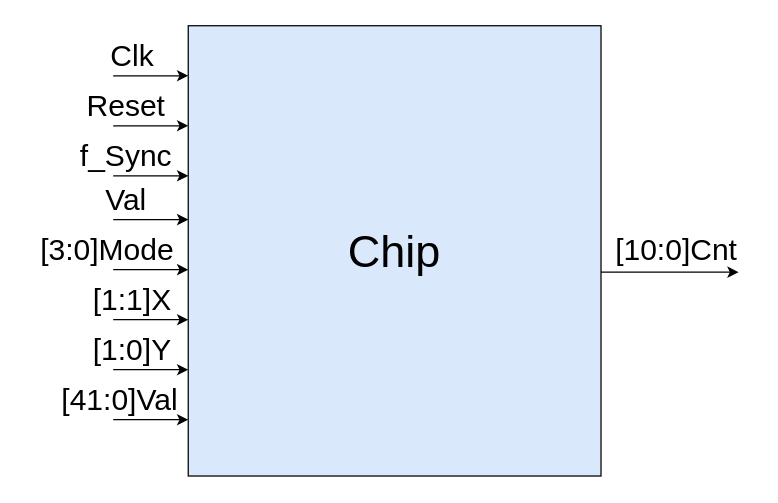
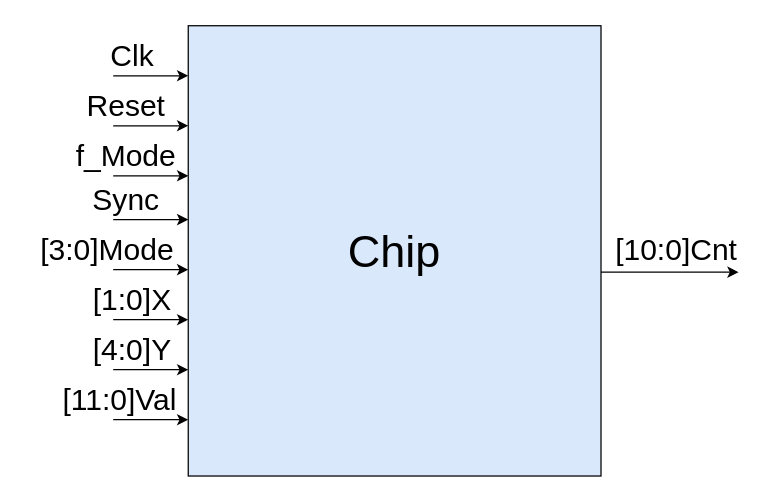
node "f_Sync": label "f_Sync" -> "f_Mode"
node "Val": label "Val" -> "Sync"
node "[1:1]X": label "[1:1]X" -> "[1:0]X"
node "[1:0]Y": label "[1:0]Y" -> "[4:0]Y"
node "[41:0]Val": label "[41:0]Val" -> "[11:0]Val"
